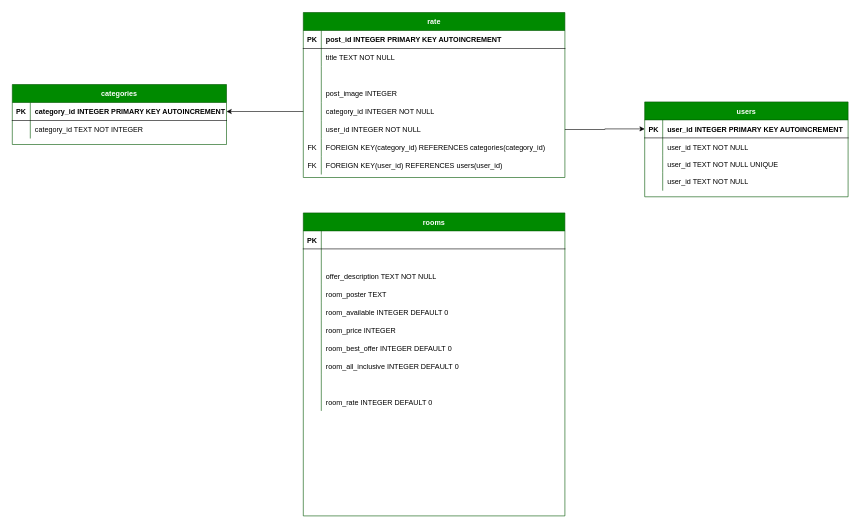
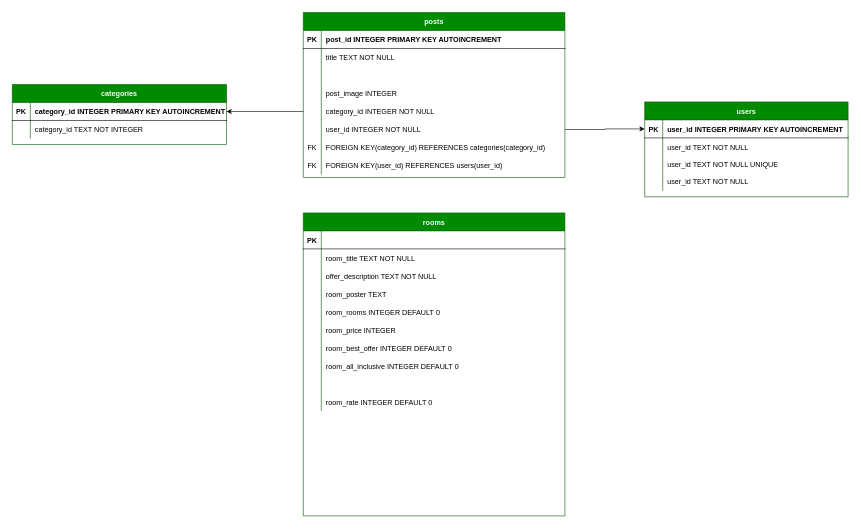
node "rate": label "rate" -> "posts"
node "room_title TEXT NOT NULL": added
node "room_available INTEGER DEFAULT 0": label "room_available INTEGER DEFAULT 0" -> "room_rooms INTEGER DEFAULT 0"
